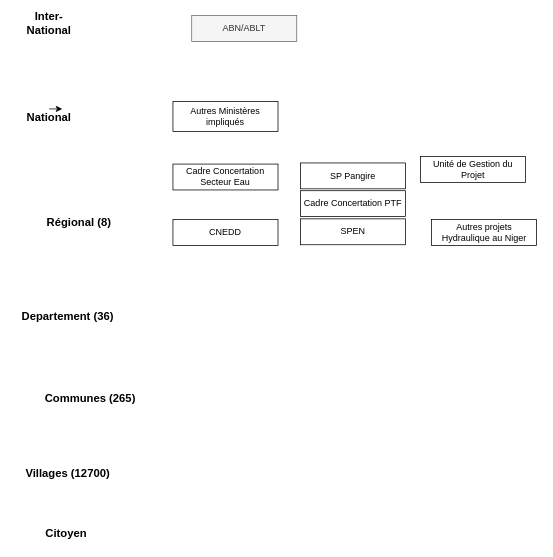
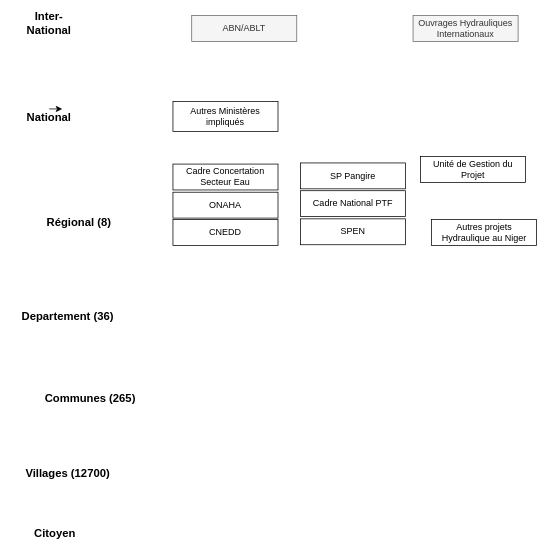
node "Ouvrages Hydrauliques Internationaux": added
node "Cadre Concertation PTF": label "Cadre Concertation PTF" -> "Cadre National PTF"
node "ONAHA": added
node "Citoyen": moved (68, 533) -> (57, 533)
